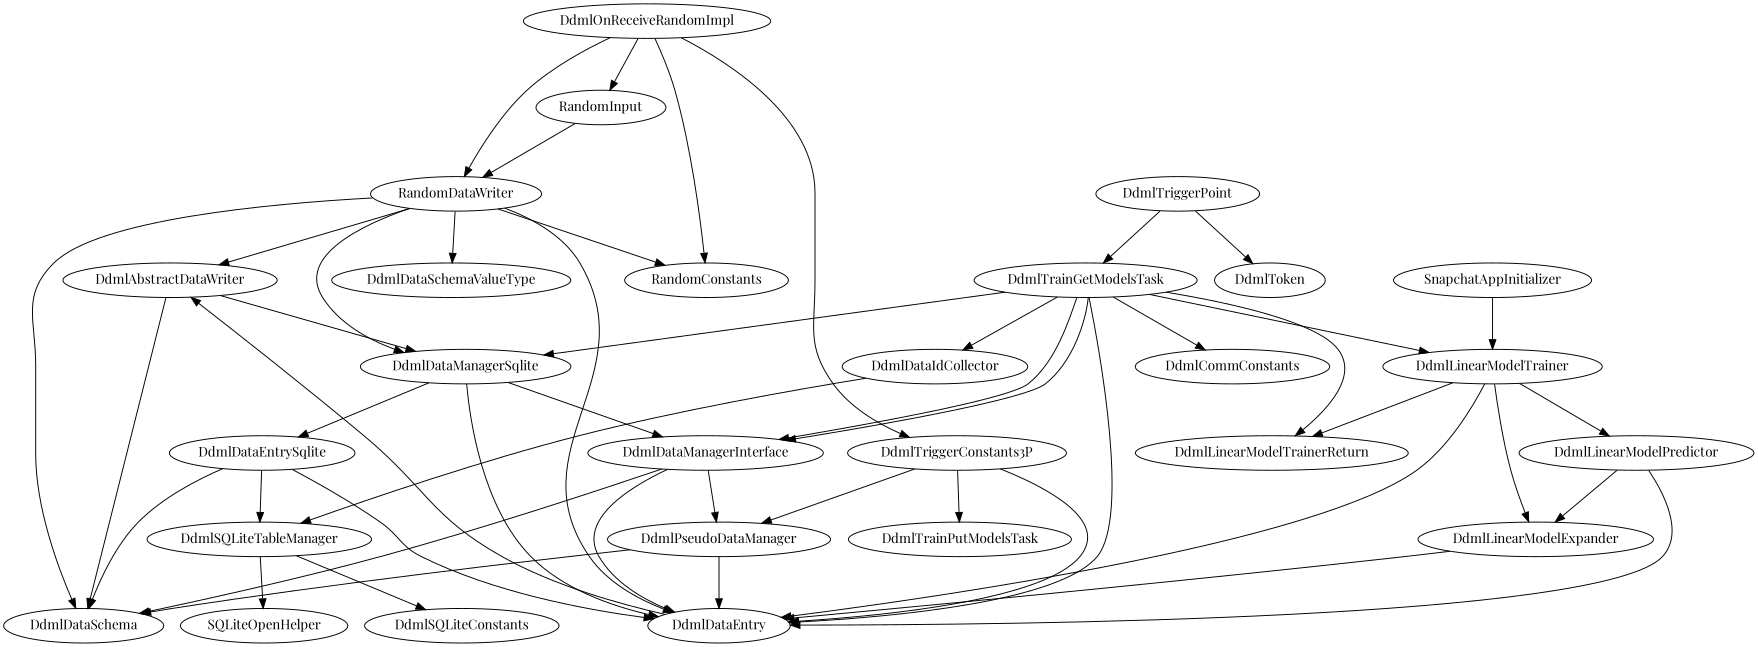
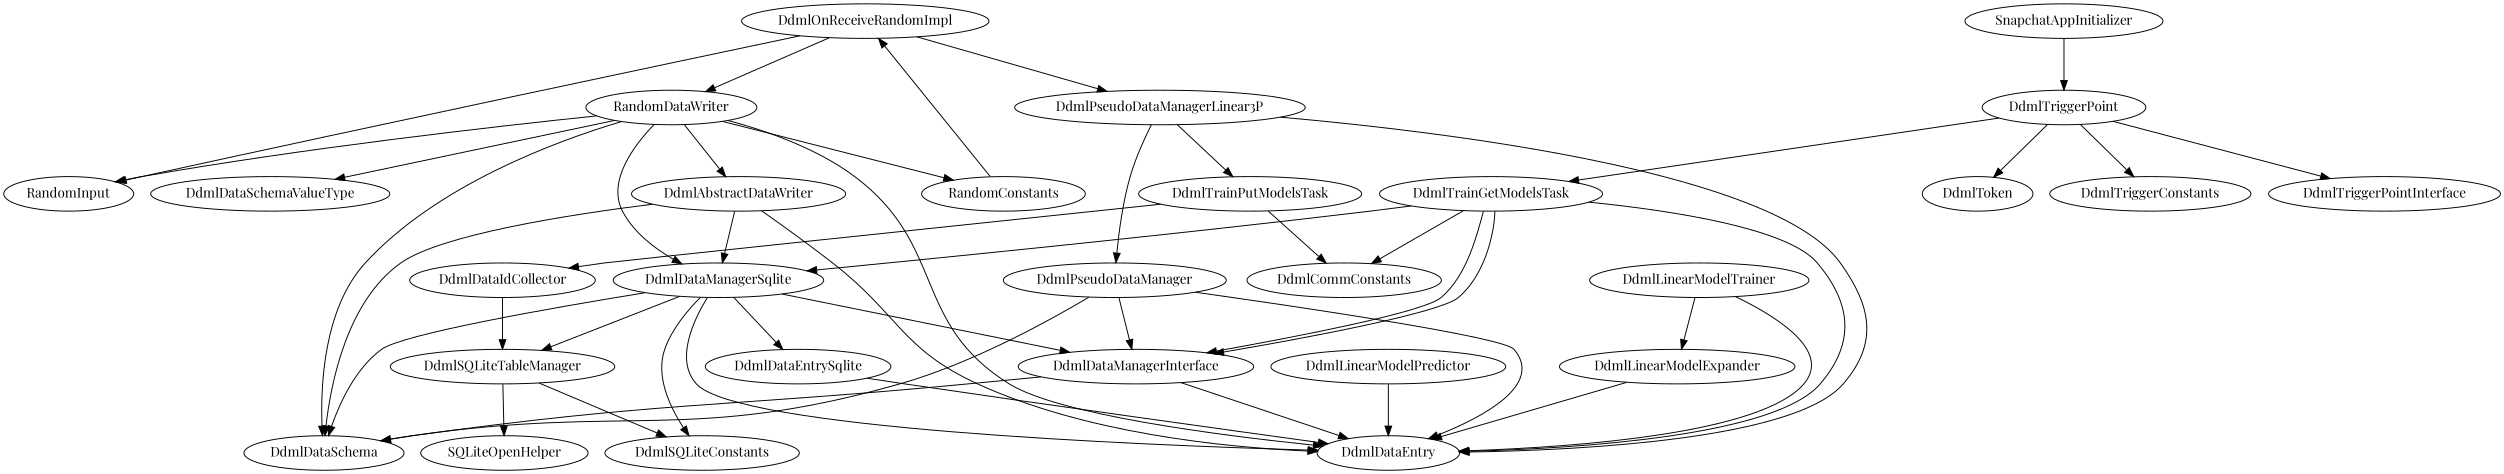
edge "DdmlOnReceiveRandomImpl" -> "RandomConstants": reversed
edge "RandomInput" -> "RandomDataWriter": reversed
node "DdmlTriggerConstants": added
node "DdmlTriggerPointInterface": added
edge "DdmlTrainPutModelsTask" -> "DdmlCommConstants": added
edge "DdmlTrainGetModelsTask" -> "DdmlLinearModelTrainer": removed
edge "SnapchatAppInitializer" -> "DdmlLinearModelTrainer": now "SnapchatAppInitializer" -> "DdmlTriggerPoint"
edge "DdmlTrainGetModelsTask" -> "DdmlDataIdCollector": now "DdmlTrainPutModelsTask" -> "DdmlDataIdCollector"
edge "DdmlDataManagerSqlite" -> "DdmlSQLiteConstants": added
edge "DdmlLinearModelTrainer" -> "DdmlLinearModelPredictor": removed
node "DdmlTriggerConstants3P": label "DdmlTriggerConstants3P" -> "DdmlPseudoDataManagerLinear3P"
node "DdmlLinearModelTrainerReturn": removed
edge "DdmlDataEntrySqlite" -> "DdmlSQLiteTableManager": now "DdmlDataManagerSqlite" -> "DdmlSQLiteTableManager"
edge "DdmlDataManagerInterface" -> "DdmlPseudoDataManager": reversed
edge "DdmlLinearModelPredictor" -> "DdmlLinearModelExpander": removed
edge "DdmlDataEntry" -> "DdmlAbstractDataWriter": reversed
edge "DdmlDataEntrySqlite" -> "DdmlDataSchema": now "DdmlDataManagerSqlite" -> "DdmlDataSchema"
